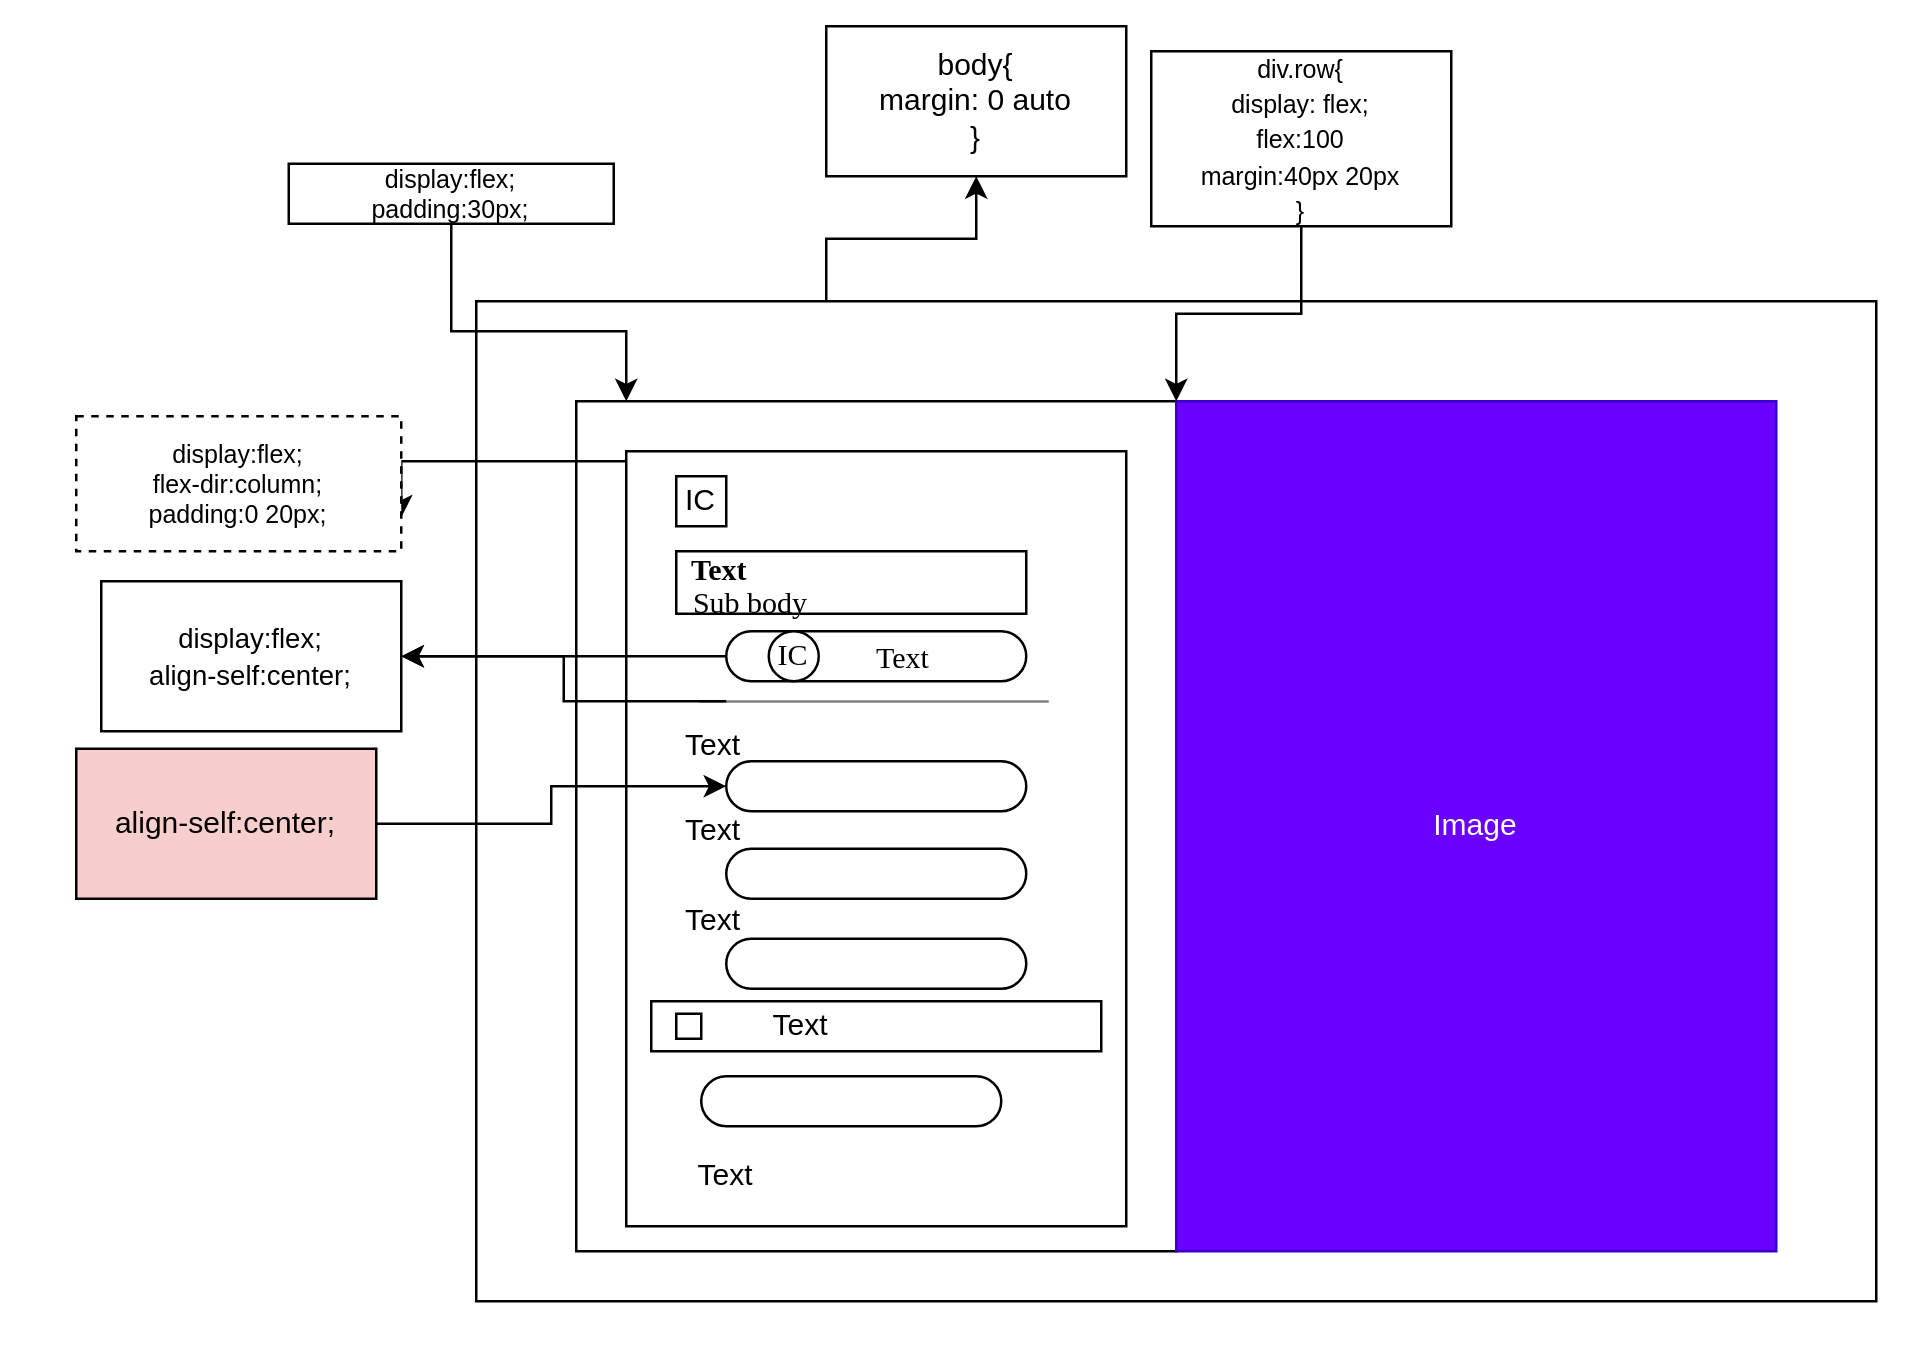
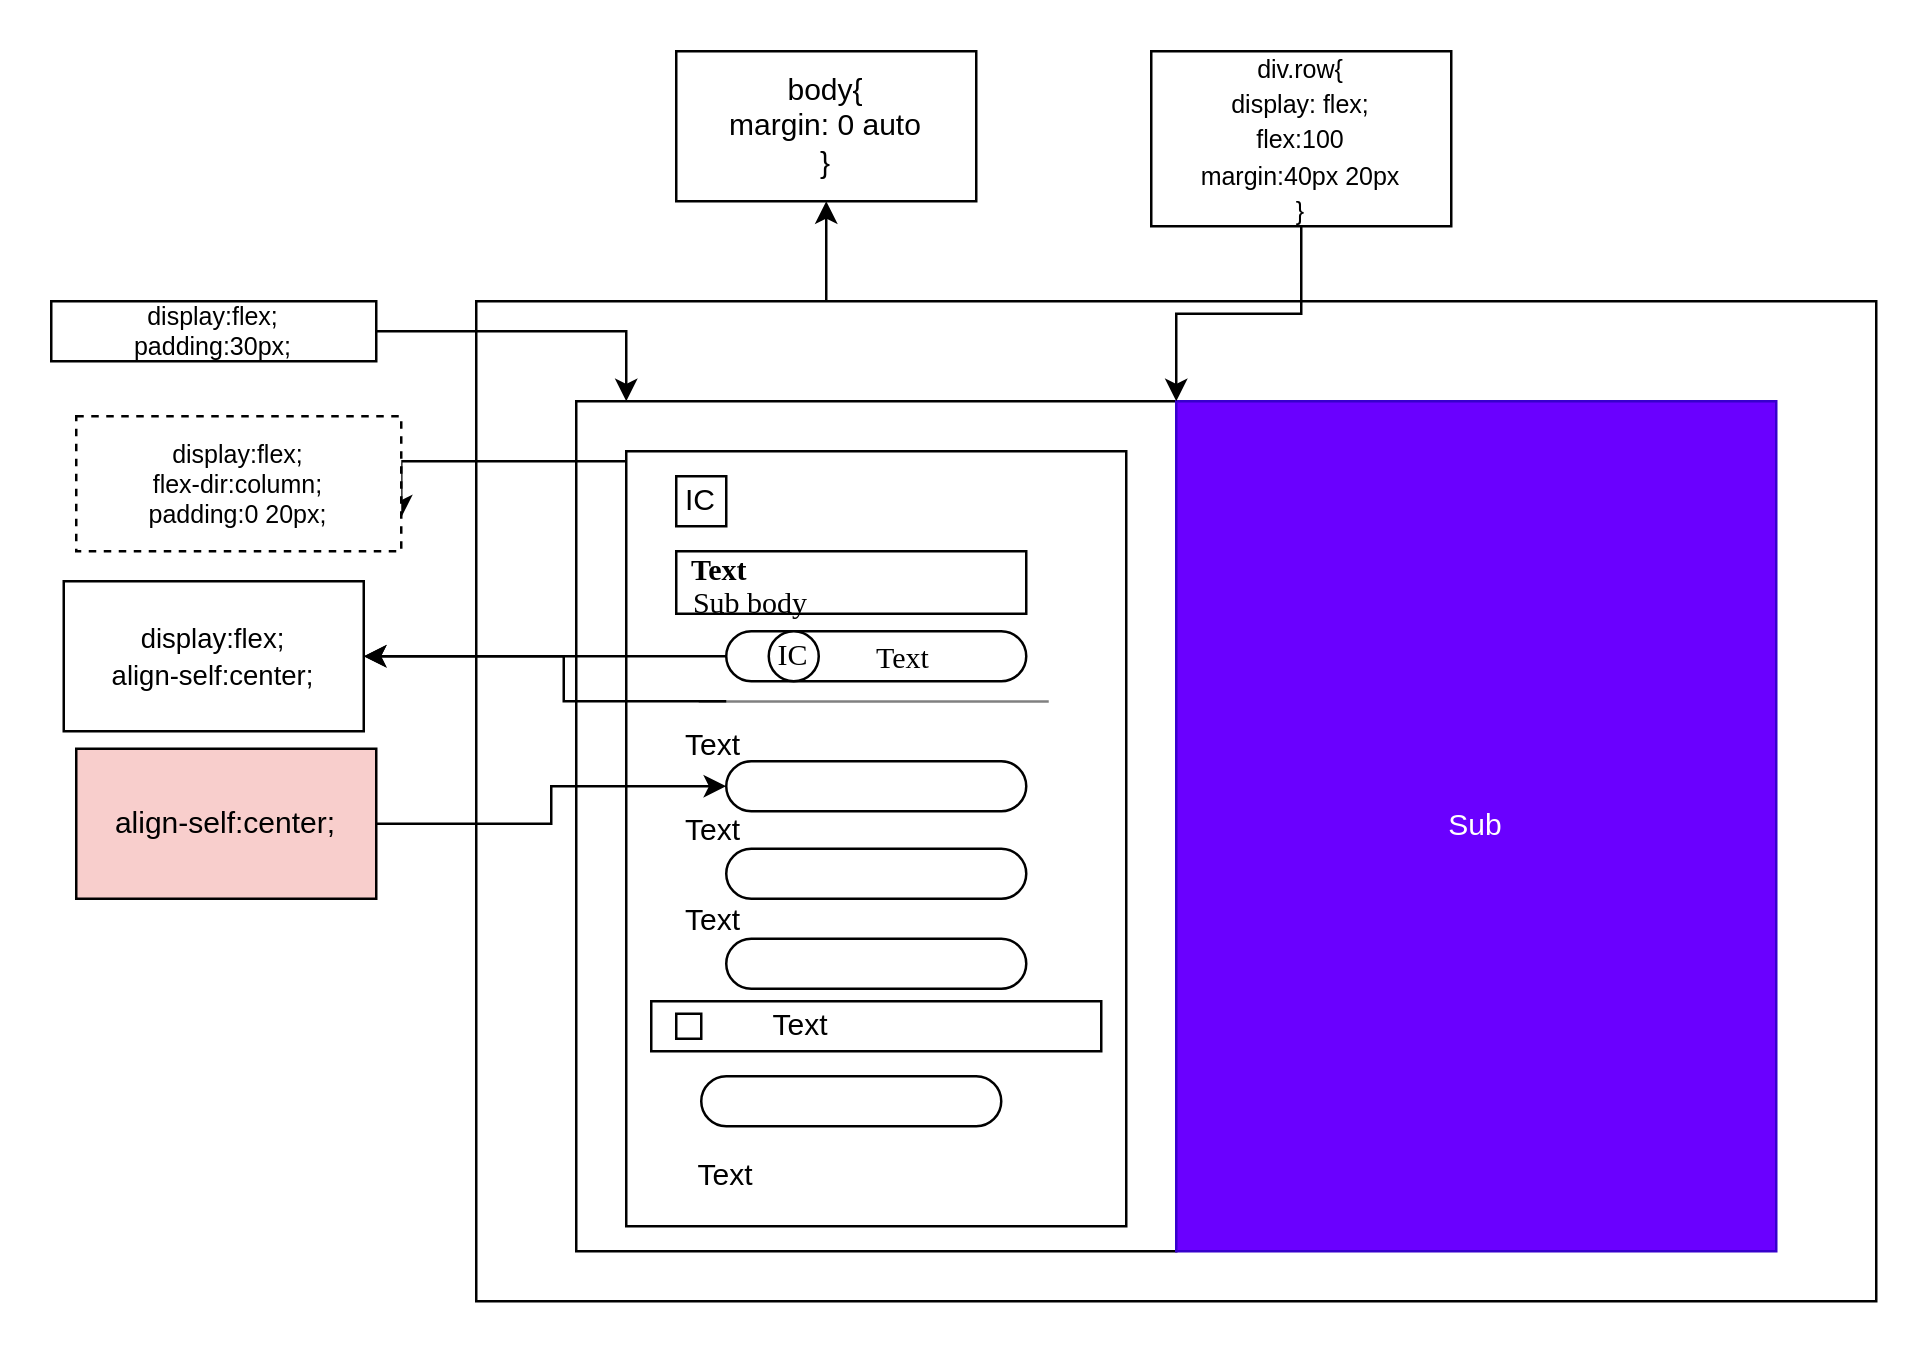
node "body{ margin: 0 auto }": moved (976, 101) -> (826, 126)
node "display:flex; padding:30px;": moved (451, 194) -> (214, 331)
node "display:flex; align-self:center;": moved (251, 656) -> (214, 656)
node "Image": label "Image" -> "Sub"
